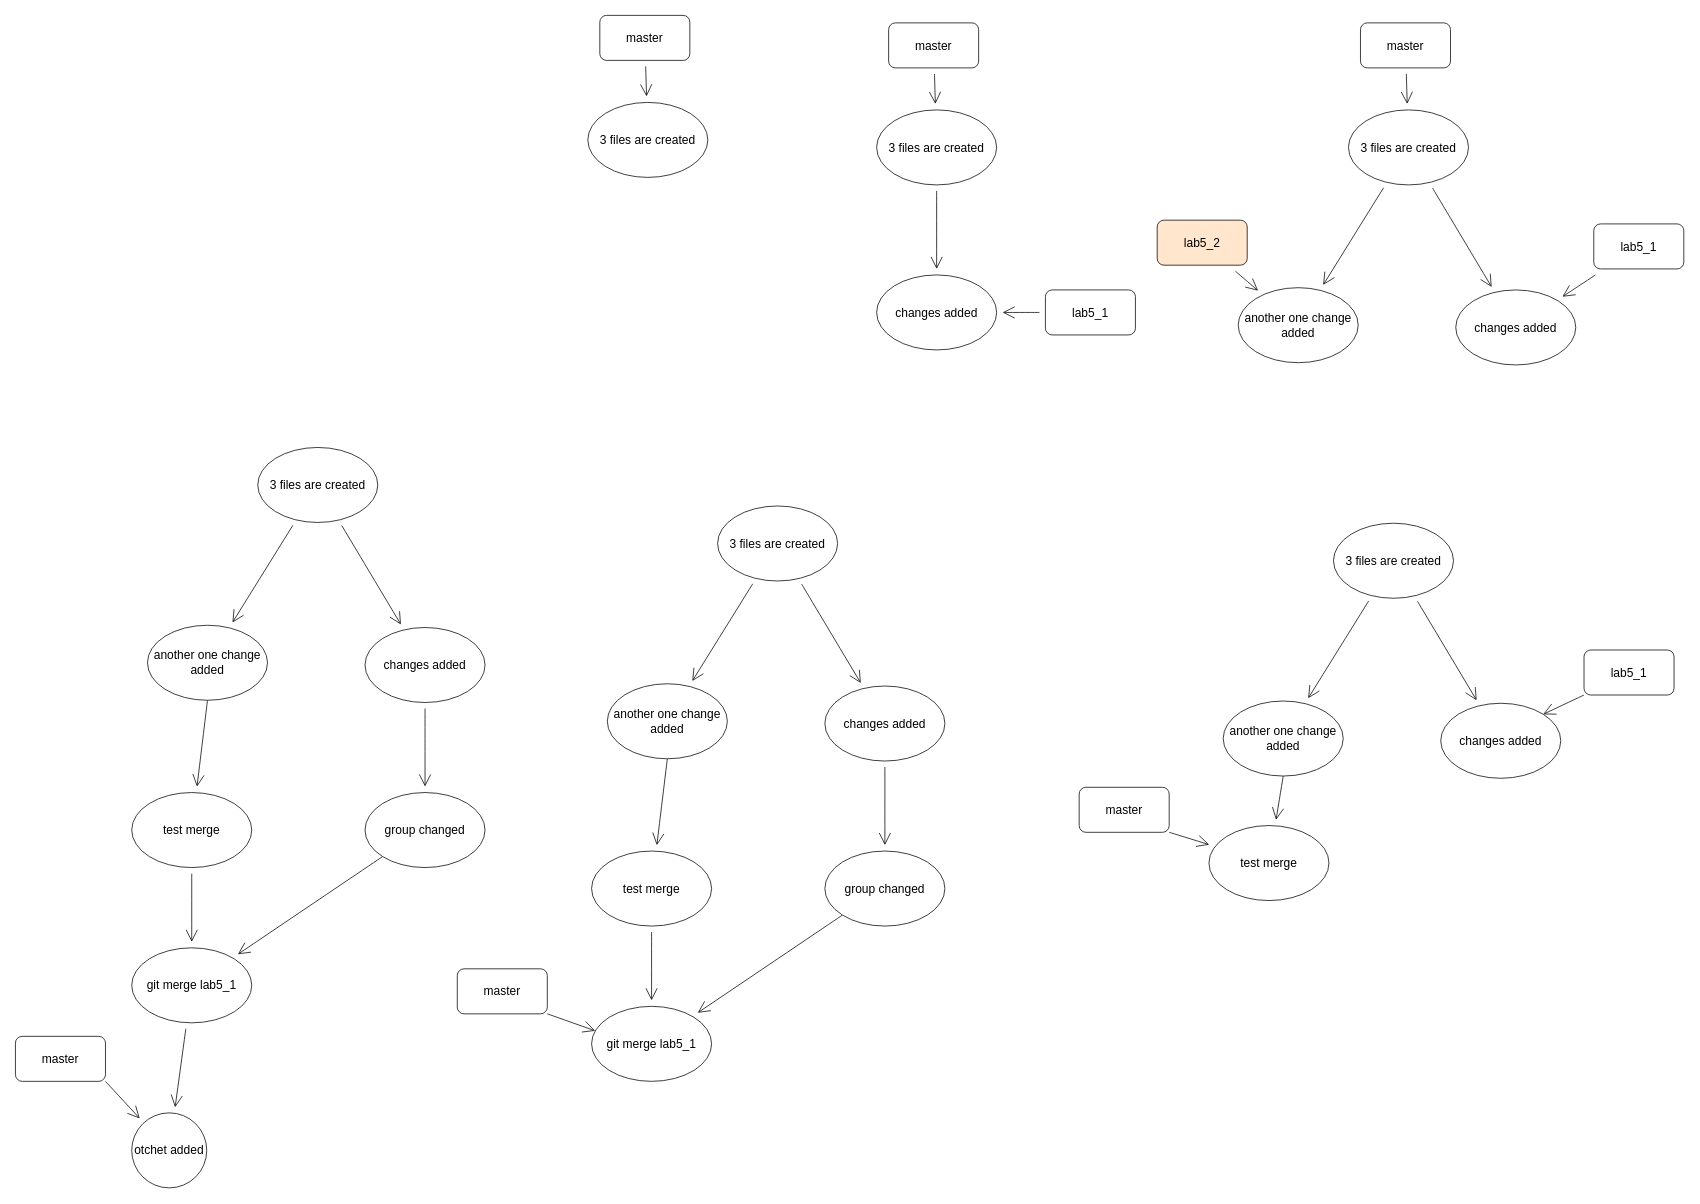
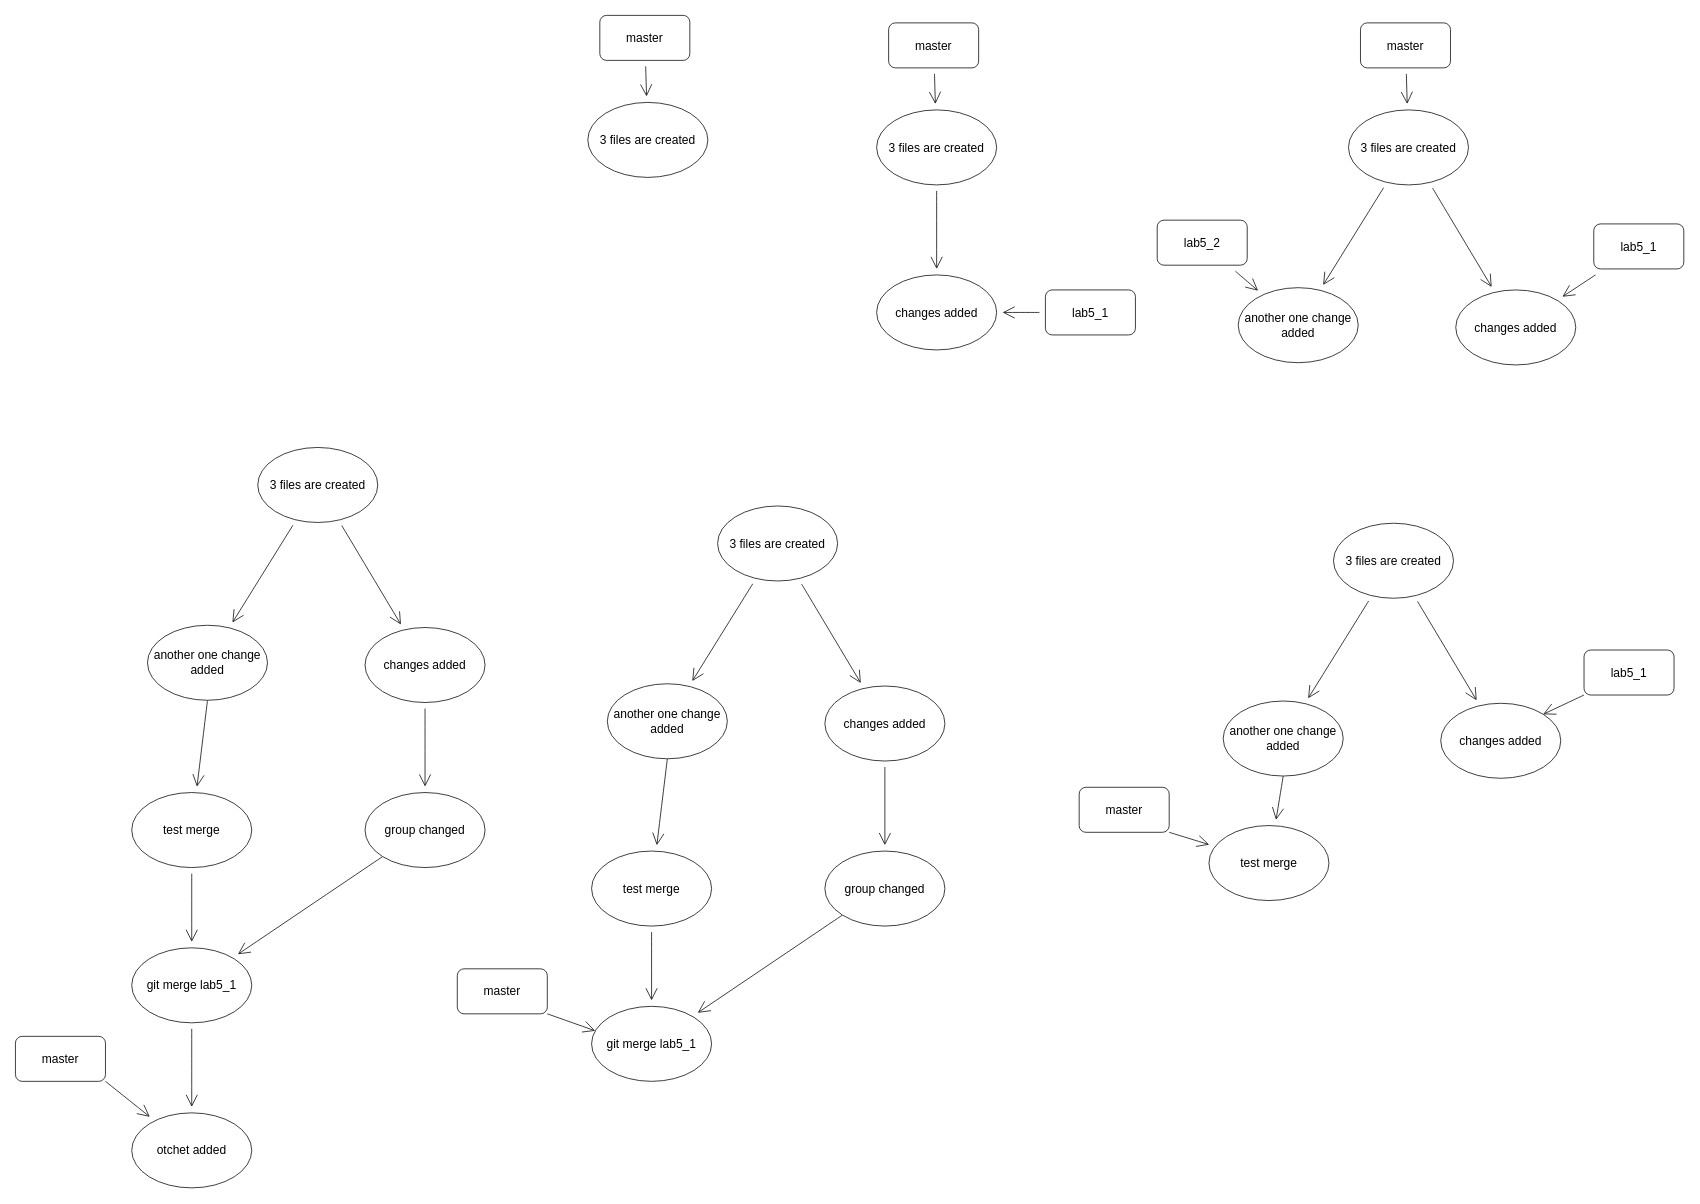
node "lab5_2": fillcolor #ffe6cc -> #ffffff
node "otchet added": size 75x75 -> 120x75
